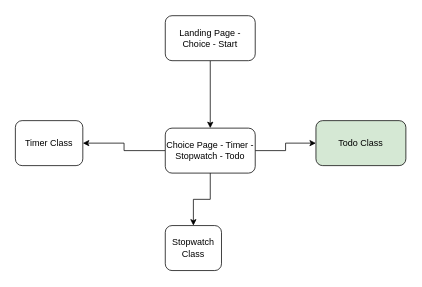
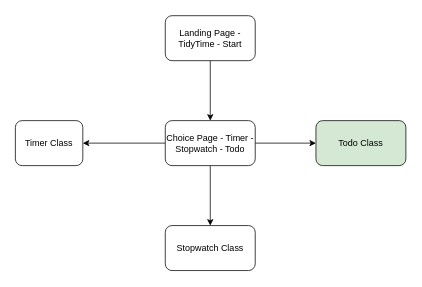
node "Landing Page - Choice - Start": label "Landing Page - Choice - Start" -> "Landing Page - TidyTime - Start"
node "Choice Page - Timer - Stopwatch - Todo": moved (210, 150) -> (210, 143)
node "Stopwatch Class": size 56x45 -> 90x45
